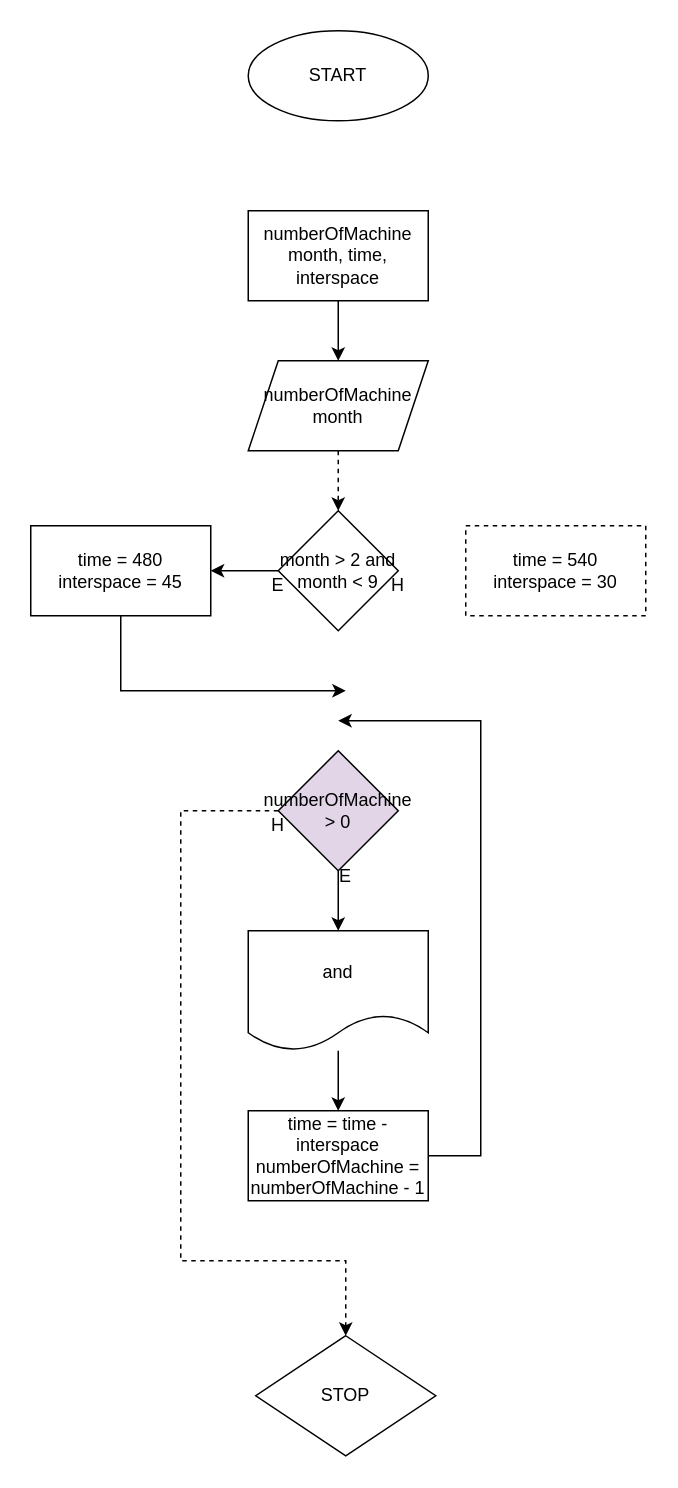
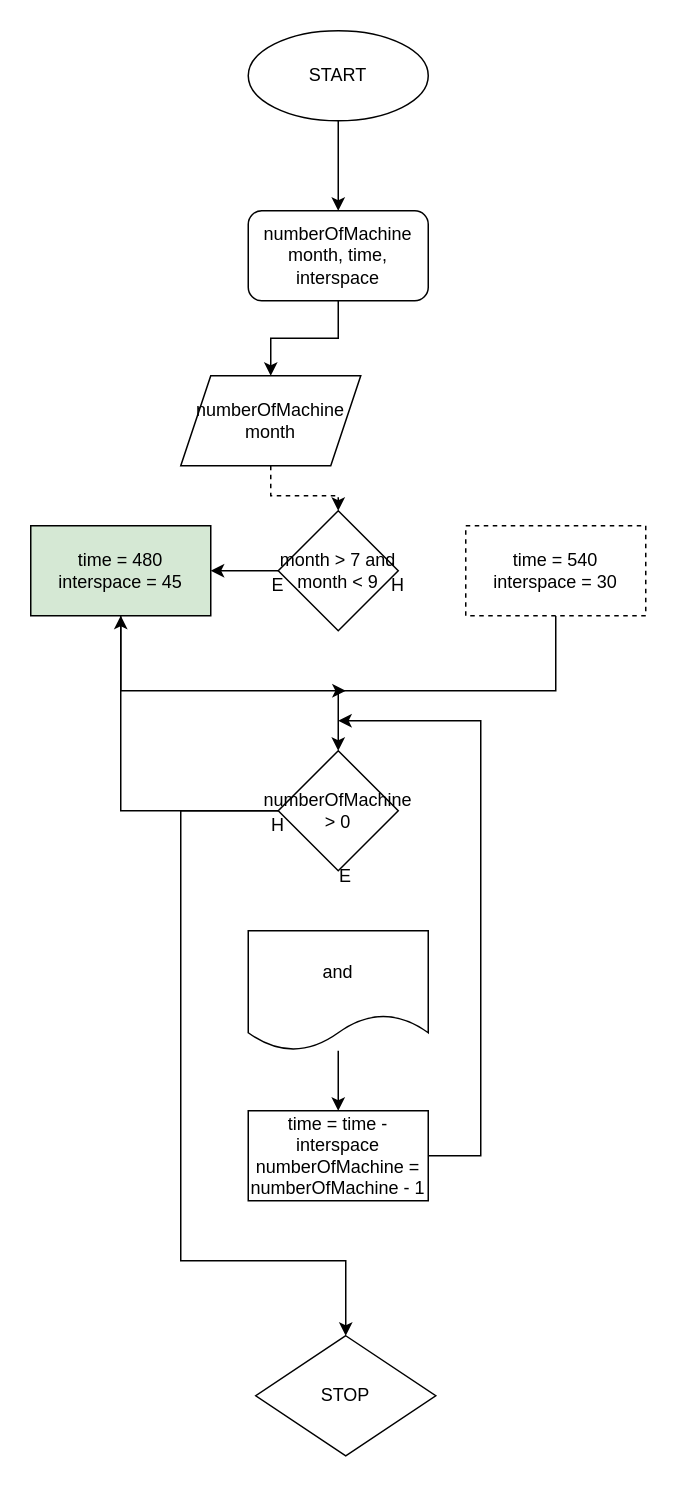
edge "START" -> "numberOfMachine month, time, interspace": added
node "numberOfMachine month, time, interspace": shape rectangle -> rounded rectangle
node "numberOfMachine month": moved (338, 406) -> (271, 421)
node "time = 480 interspace = 45": fillcolor #ffffff -> #d5e8d4
node "month > 2 and month < 9": label "month > 2 and month < 9" -> "month > 7 and month < 9"
edge "time = 540 interspace = 30" -> "numberOfMachine > 0": added
node "numberOfMachine > 0": fillcolor #e1d5e7 -> #ffffff
edge "numberOfMachine > 0" -> "and": now "numberOfMachine > 0" -> "time = 480 interspace = 45"
edge "numberOfMachine > 0" -> "STOP": style dashed -> solid
